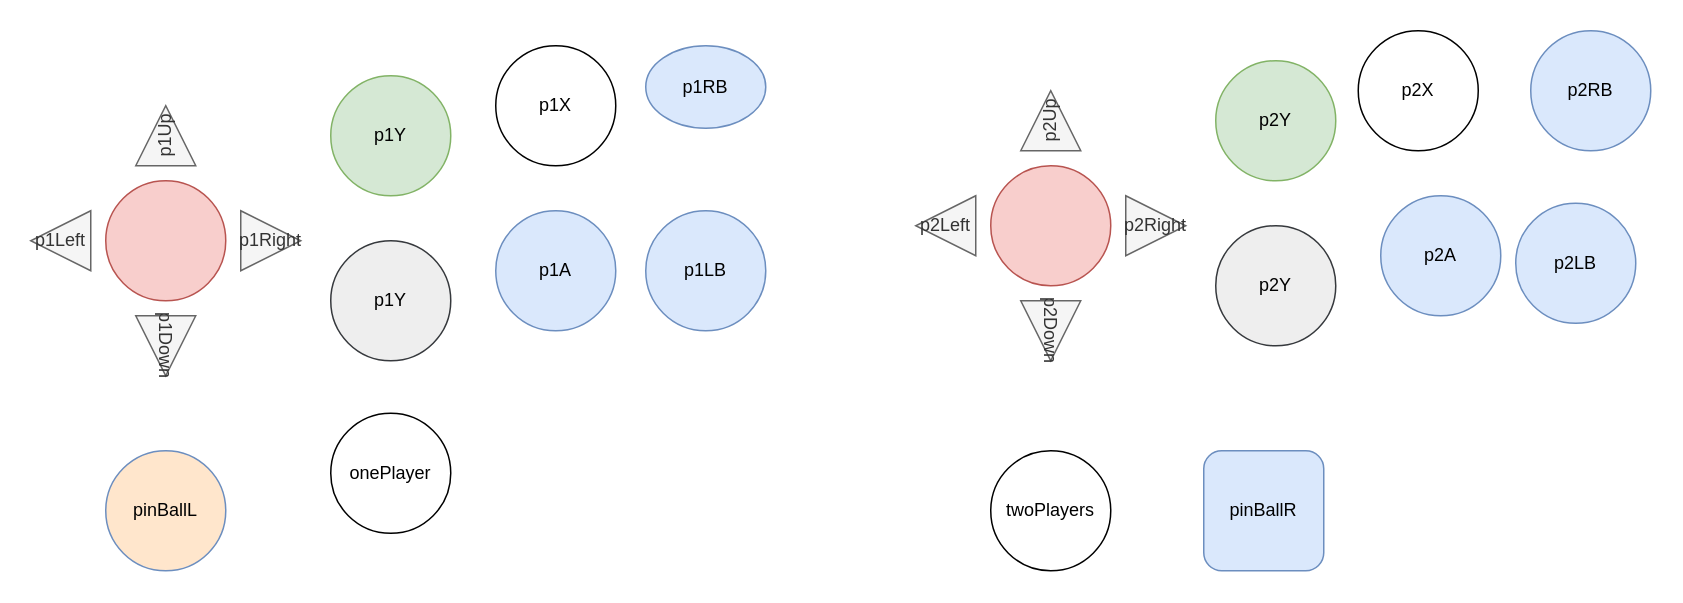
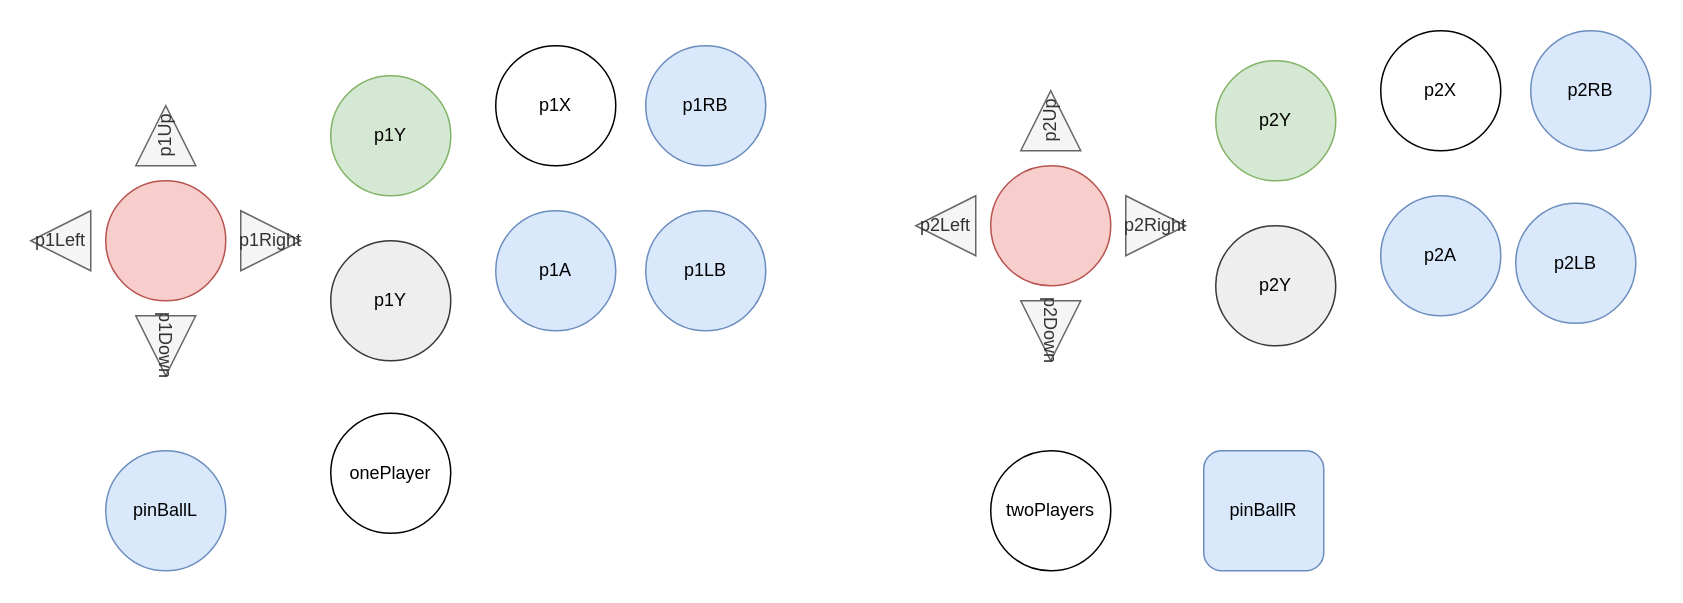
node "p1RB": size 120x83 -> 120x120
node "p2X": moved (1418, 91) -> (1441, 91)
node "pinBallL": fillcolor #ffe6cc -> #dae8fc
